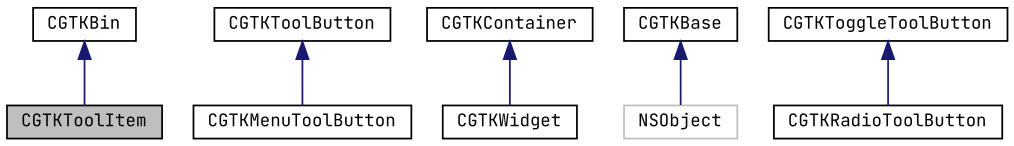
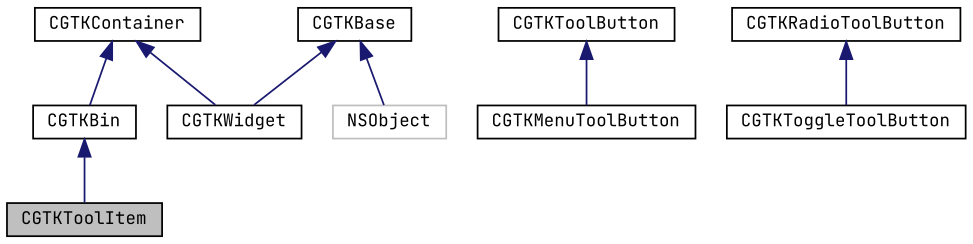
edge "CGTKWidget" -> "CGTKBase": added
edge "CGTKBin" -> "CGTKContainer": added
edge "CGTKRadioToolButton" -> "CGTKToggleToolButton": reversed
